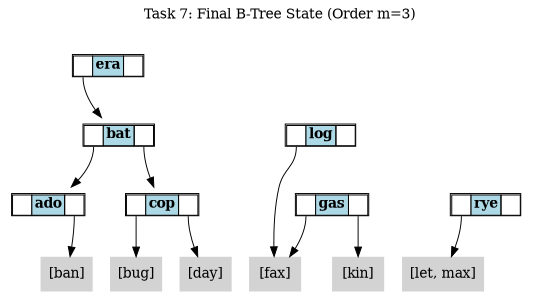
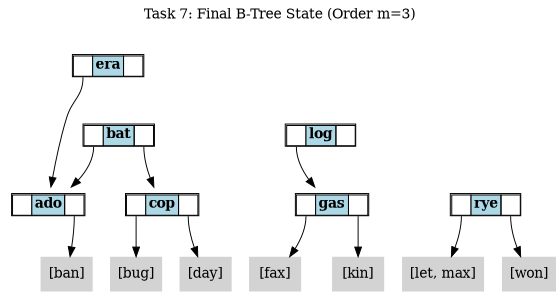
edge "era" -> "bat": now "era" -> "ado"
edge "log" -> "[fax]": now "log" -> "gas"
node "[won]": added
